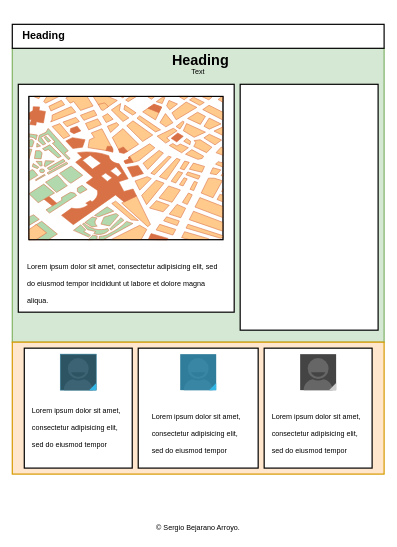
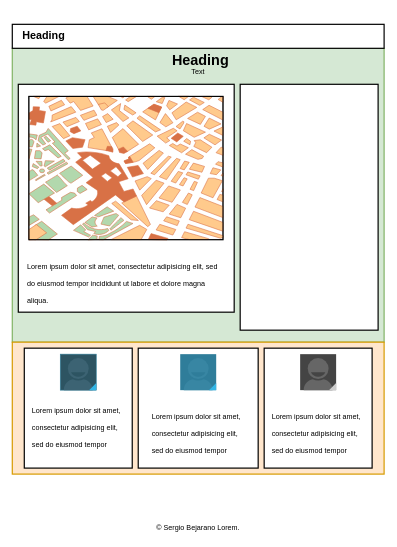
node "© Sergio Bejarano Arroyo.": label "© Sergio Bejarano Arroyo." -> "© Sergio Bejarano Lorem."
